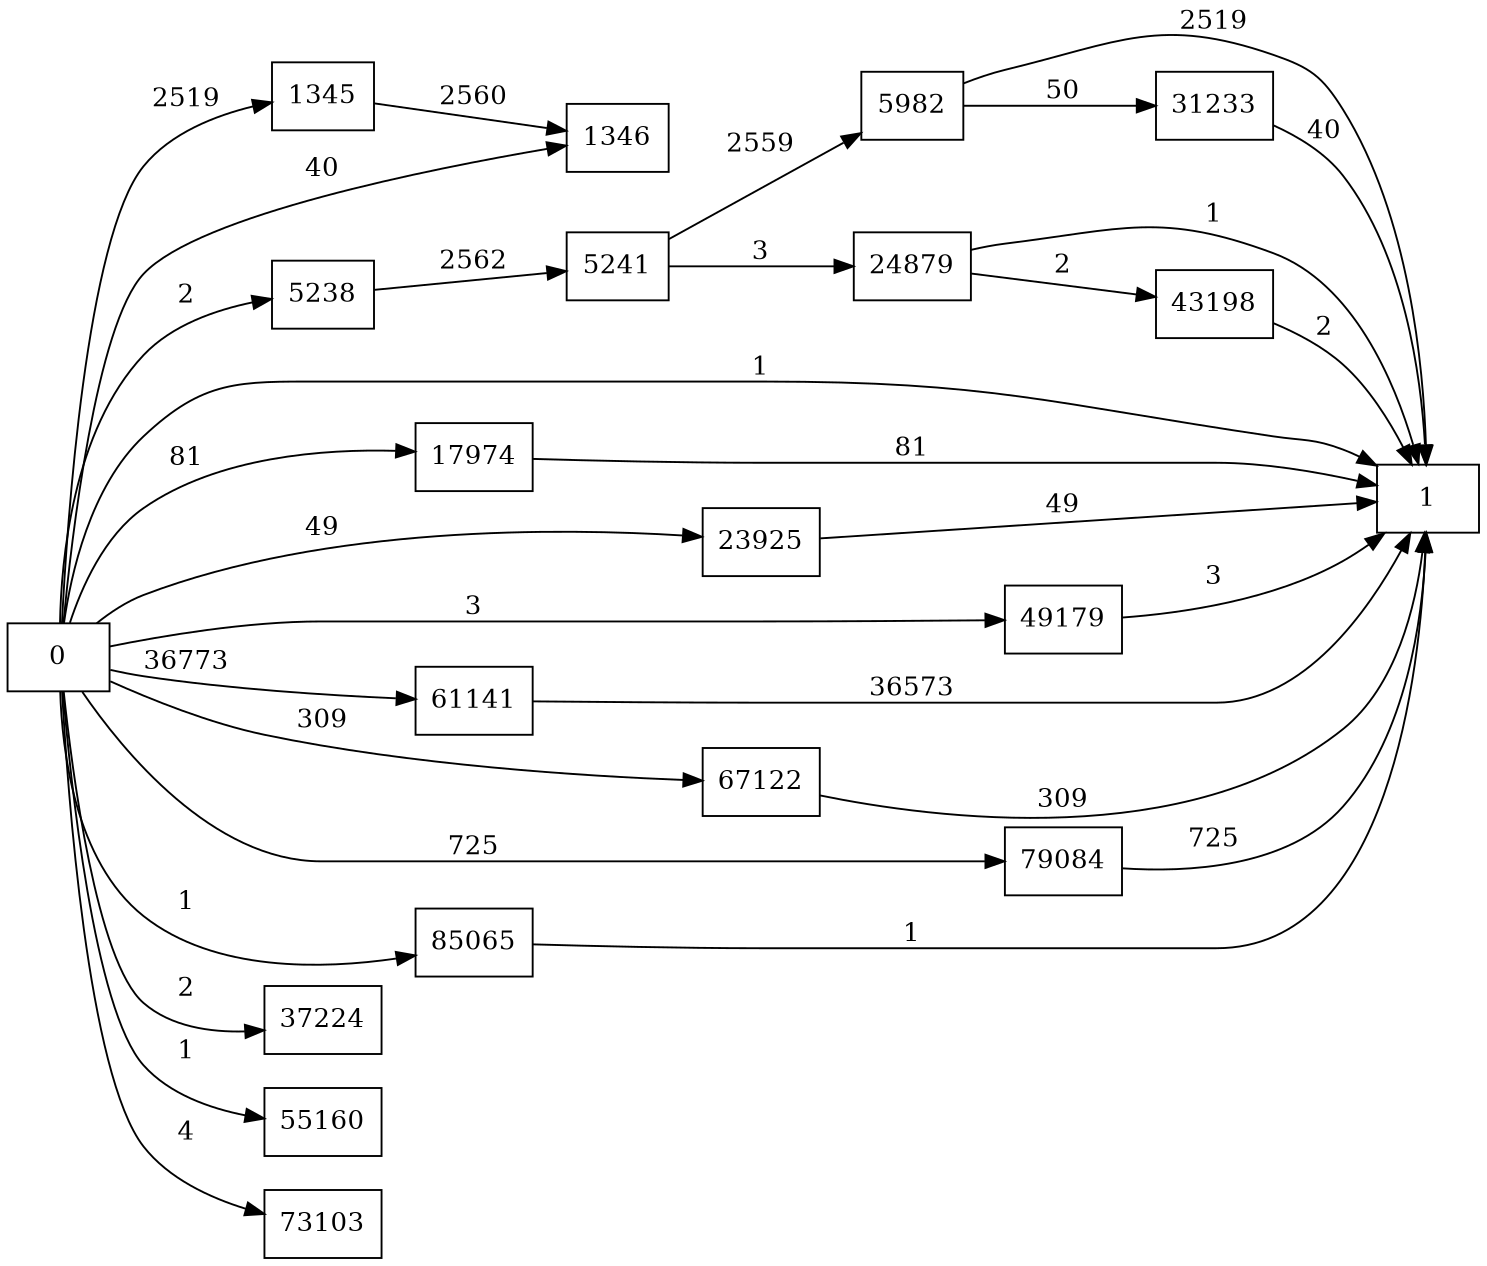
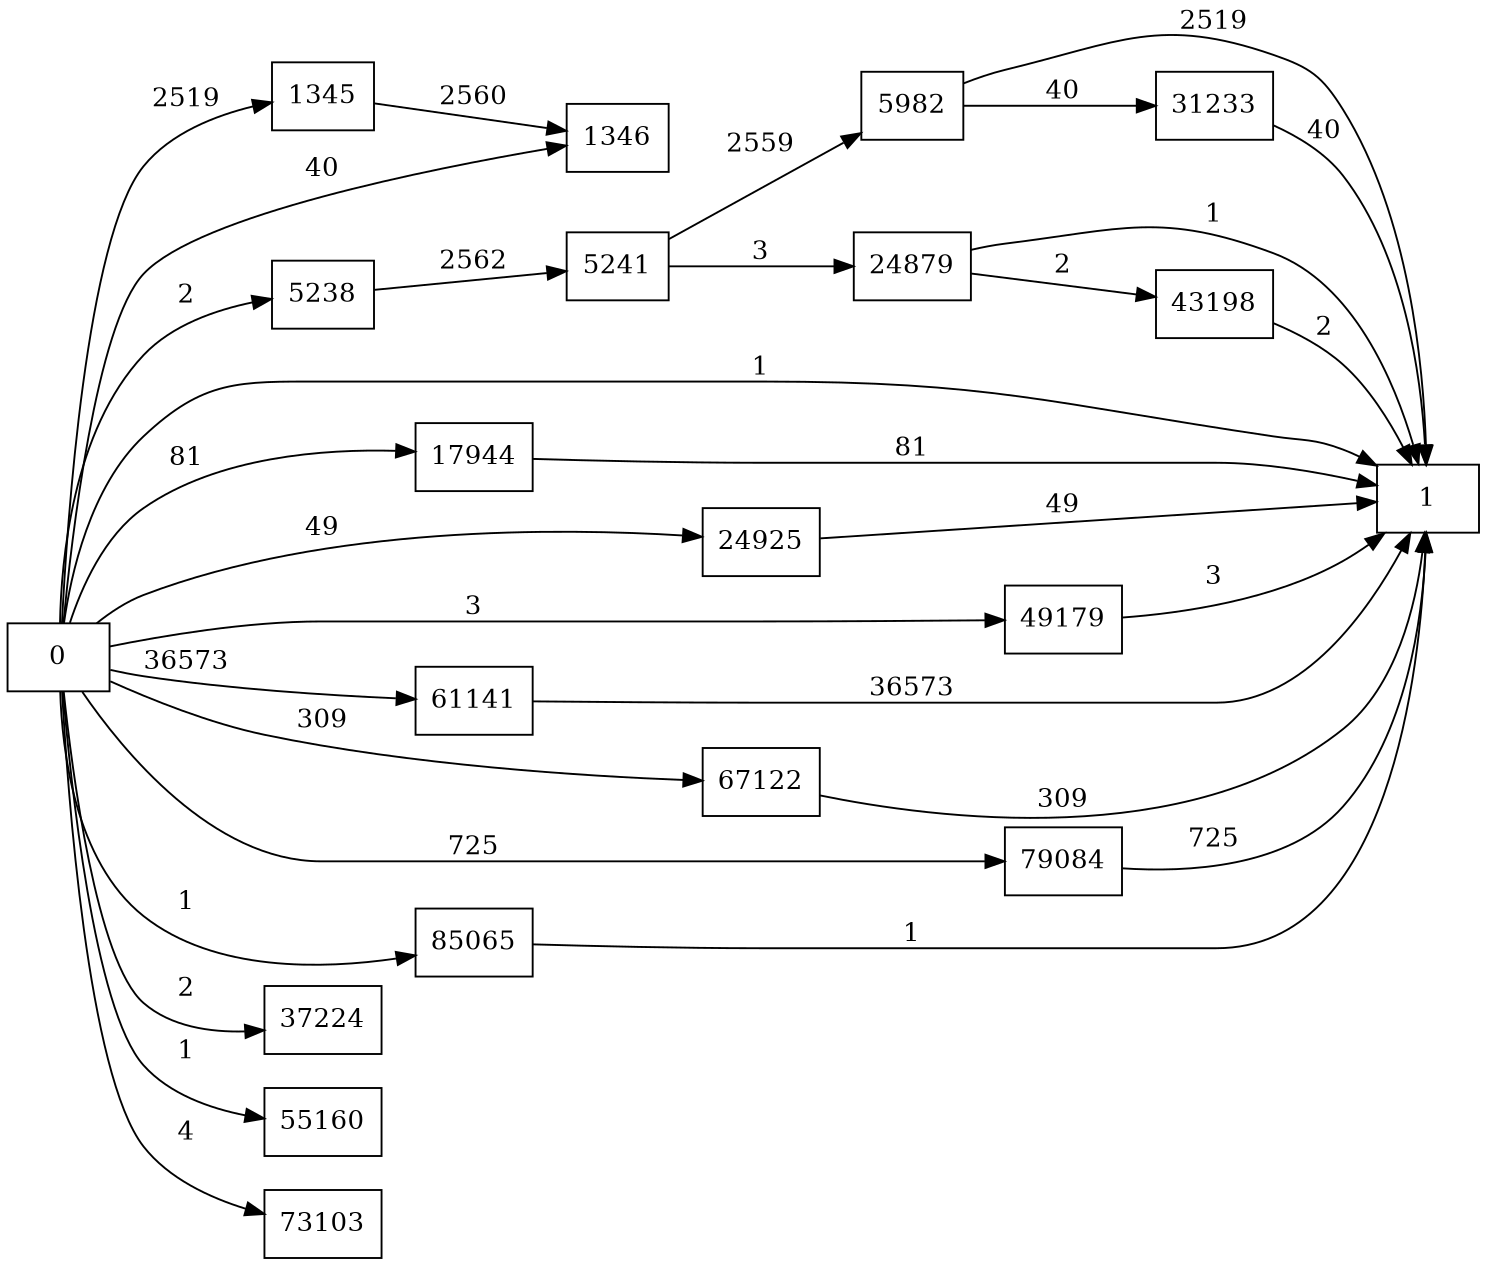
edge "5982" -> "31233": label "50" -> "40"
node "17974": label "17974" -> "17944"
node "23925": label "23925" -> "24925"
edge "0" -> "61141": label "36773" -> "36573"
